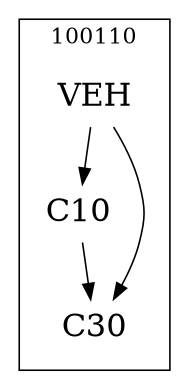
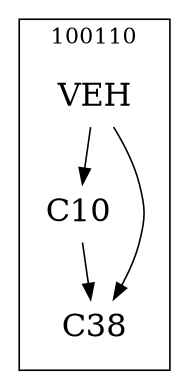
node "C30": label "C30" -> "C38"
